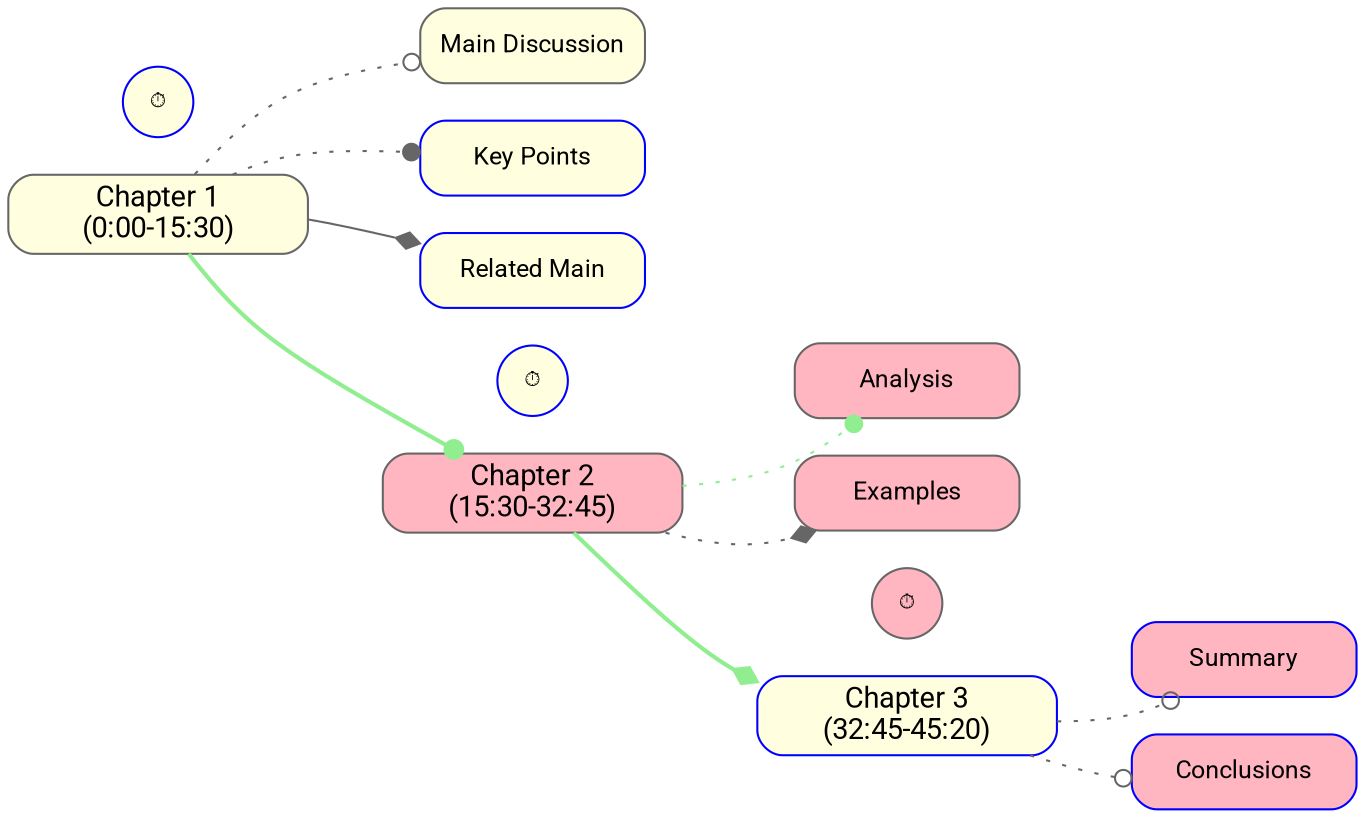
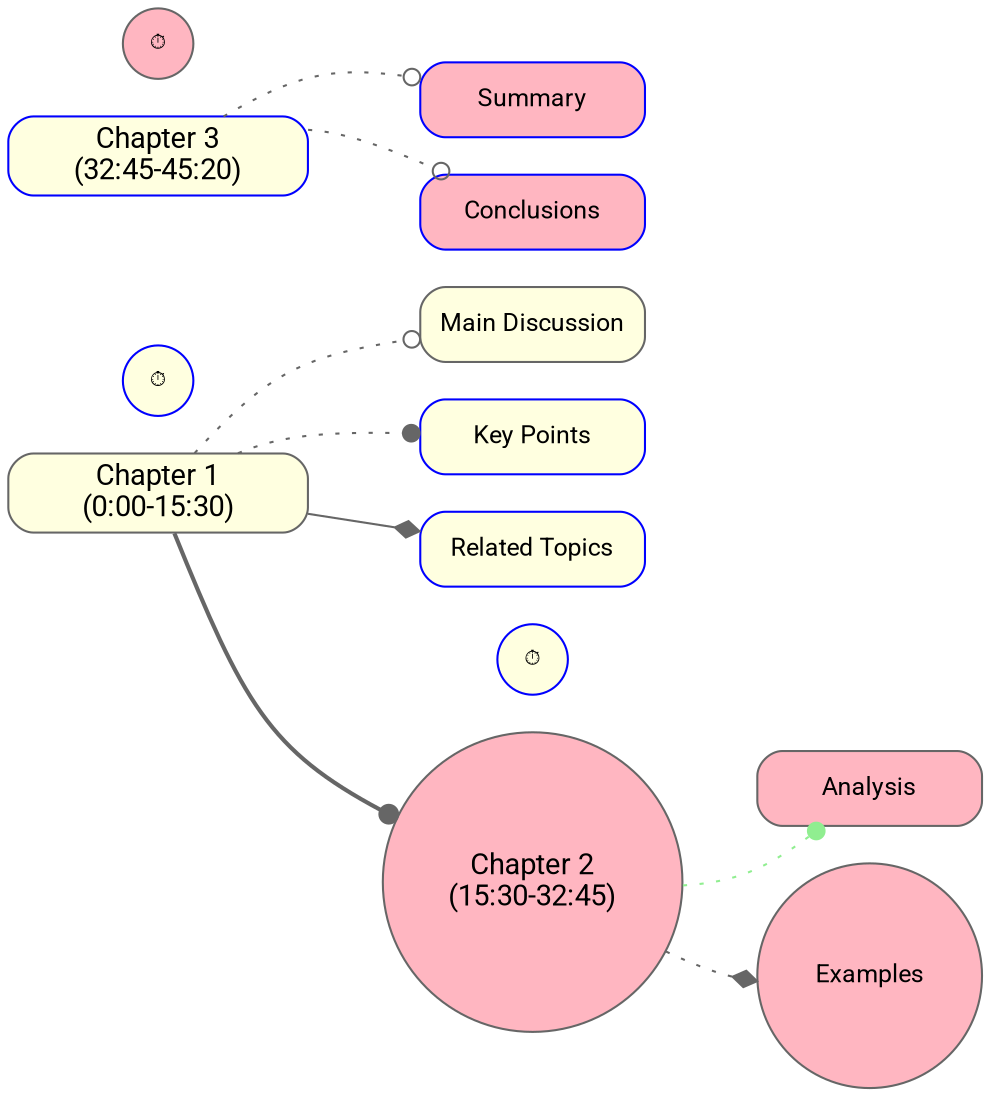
node "Related Main": label "Related Main" -> "Related Topics"
edge "Chapter 1 (0:00-15:30)" -> "Chapter 2 (15:30-32:45)": color #90ee90 -> #666666
node "Chapter 2 (15:30-32:45)": shape box -> circle
node "Examples": shape box -> circle
edge "Chapter 2 (15:30-32:45)" -> "Chapter 3 (32:45-45:20)": removed
